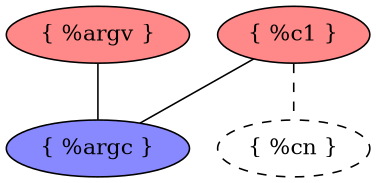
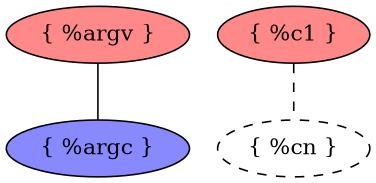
edge "{ %c1 }" -- "{ %argc }": removed
